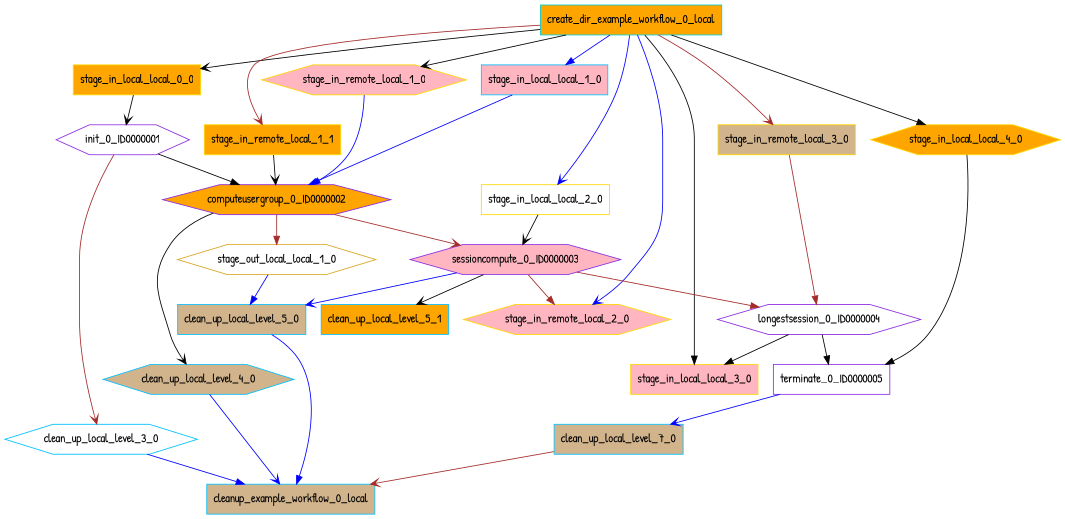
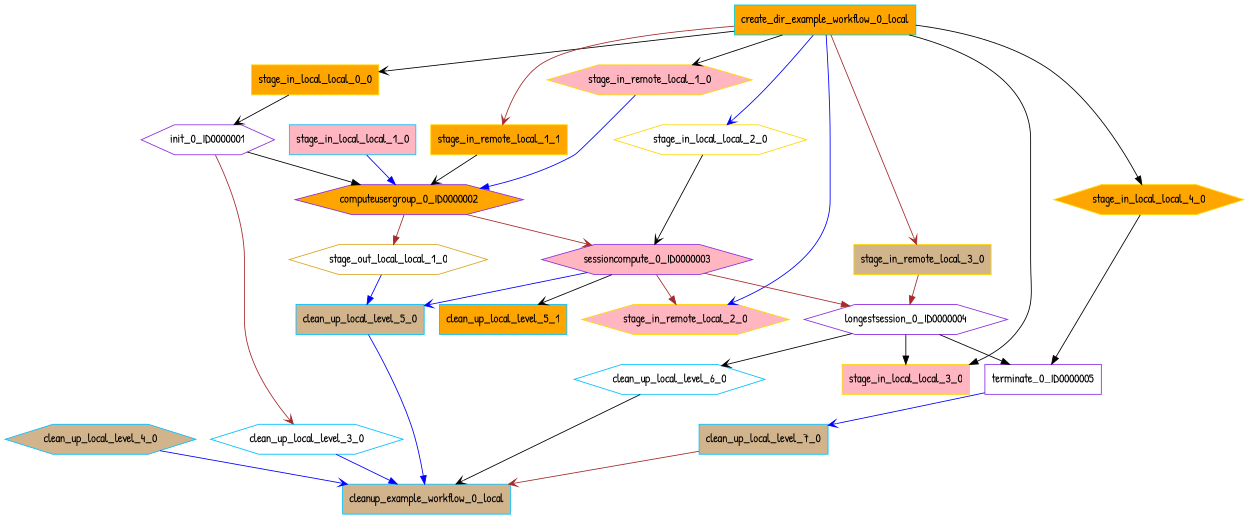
edge "create_dir_example_workflow_0_local" -> "stage_in_local_local_1_0": removed
node "stage_in_local_local_2_0": shape box -> hexagon
edge "computeusergroup_0_ID0000002" -> "clean_up_local_level_4_0": removed
node "clean_up_local_level_6_0": added
